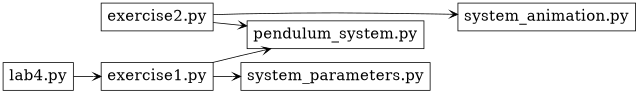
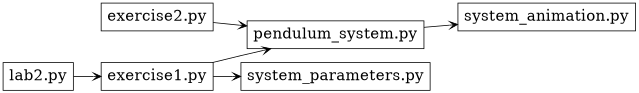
edge "exercise2.py" -> "system_animation.py": now "pendulum_system.py" -> "system_animation.py"
node "lab4.py": label "lab4.py" -> "lab2.py"
